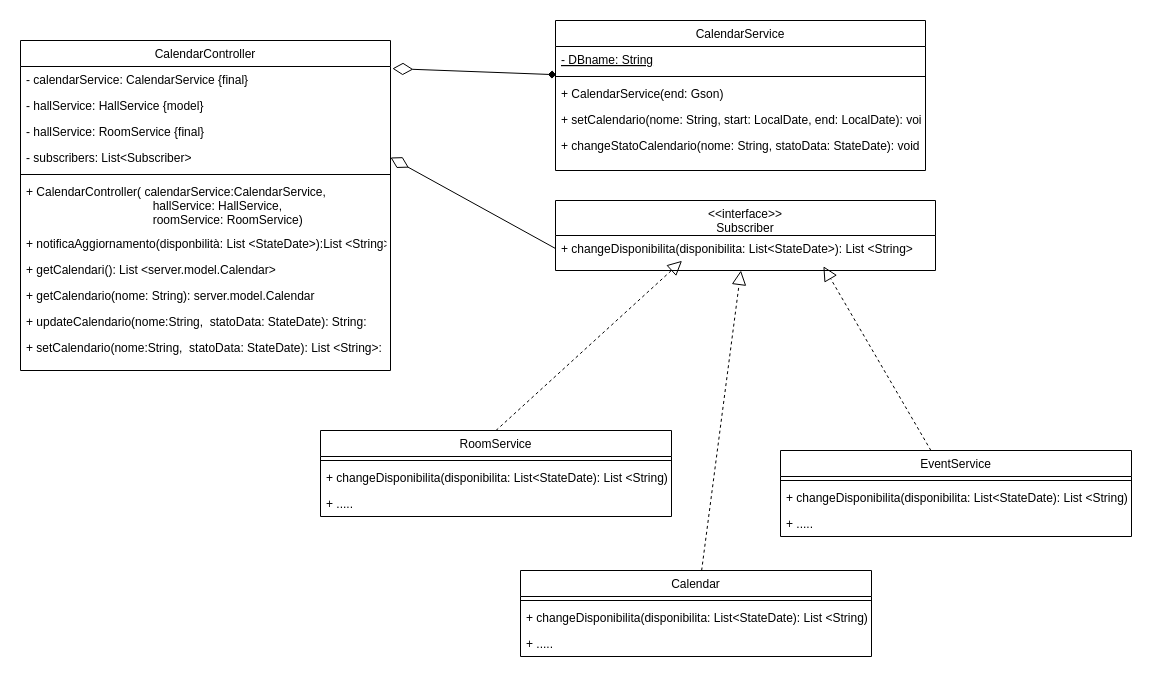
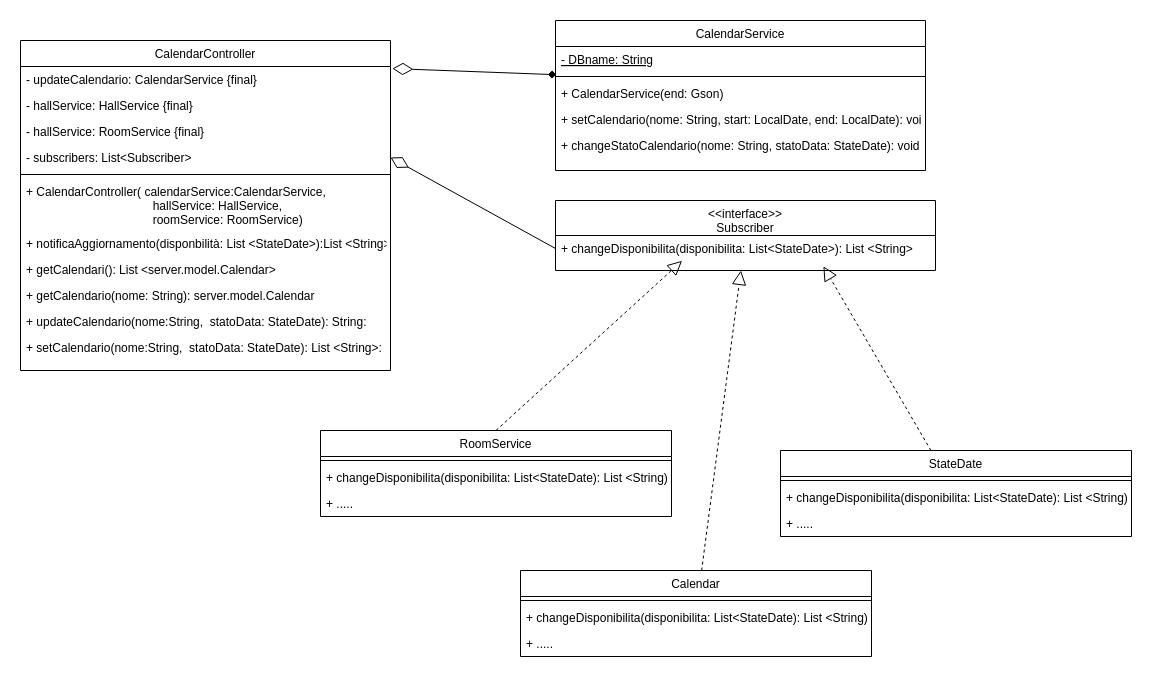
node "- calendarService: CalendarService {final}": label "- calendarService: CalendarService {final}" -> "- updateCalendario: CalendarService {final}"
node "- hallService: HallService {model}": label "- hallService: HallService {model}" -> "- hallService: HallService {final}"
node "EventService": label "EventService" -> "StateDate"
